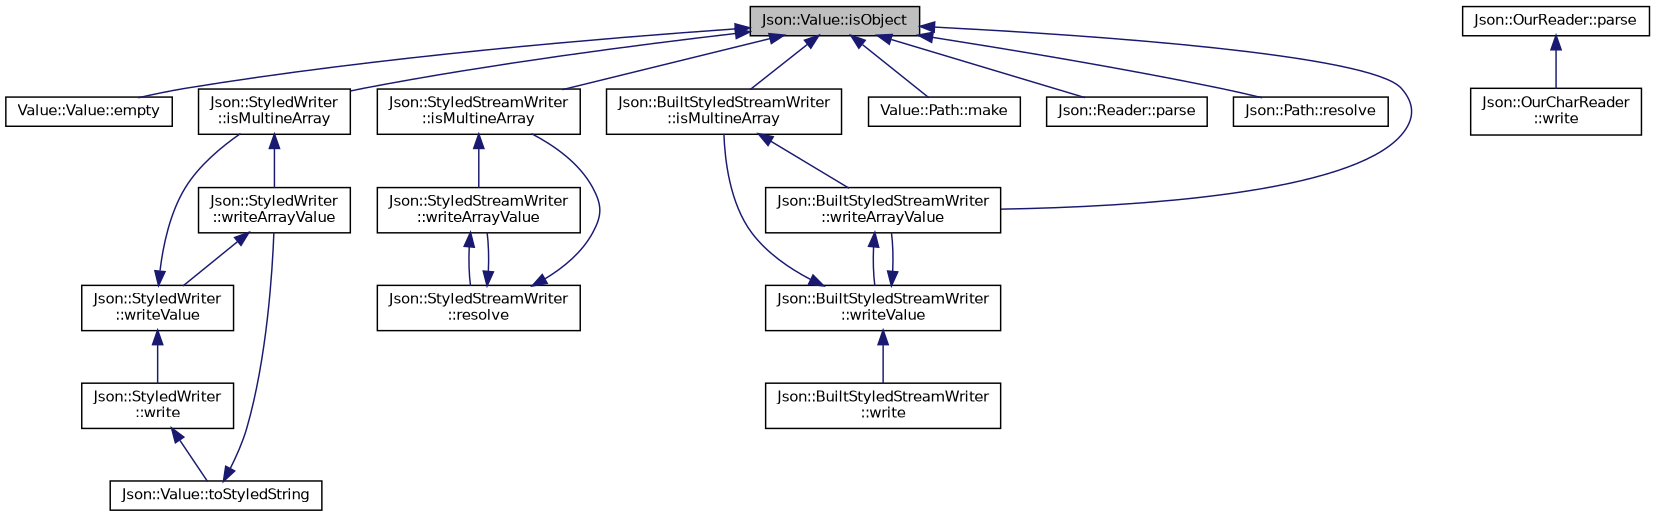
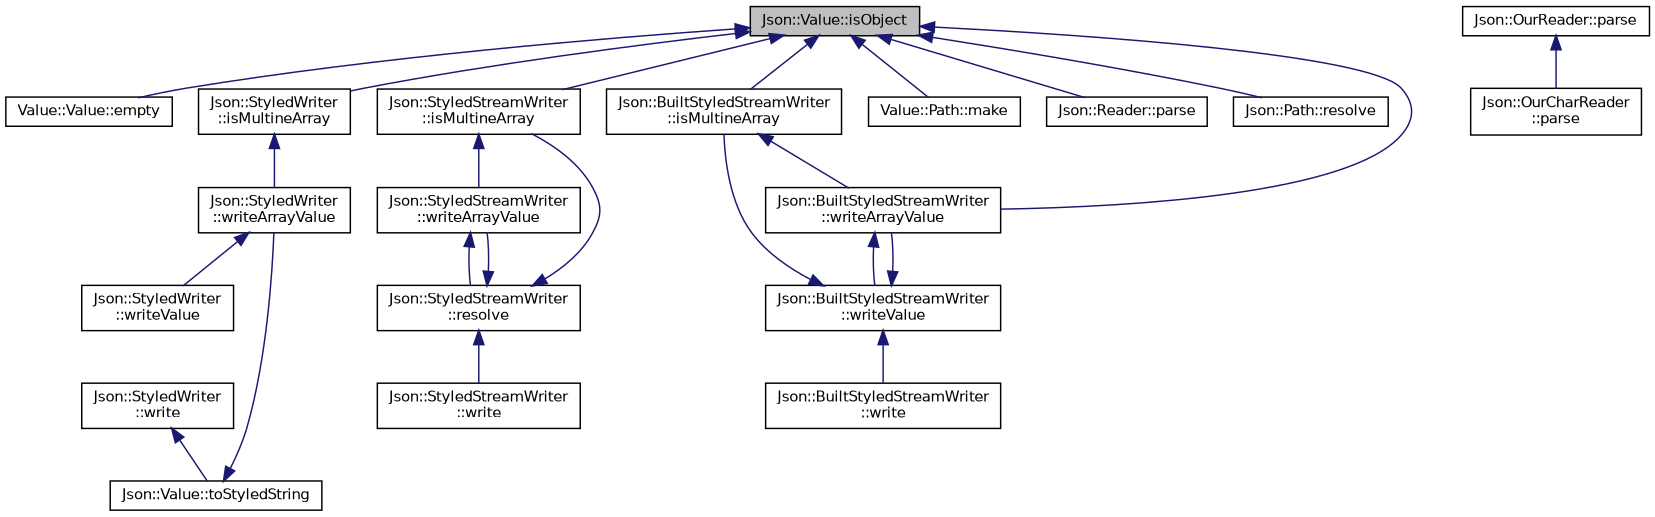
node "Json::OurCharReader ::write": label "Json::OurCharReader ::write" -> "Json::OurCharReader ::parse"
edge "Json::StyledWriter ::isMultineArray" -> "Json::StyledWriter ::writeValue": removed
edge "Json::StyledWriter ::write" -> "Json::StyledWriter ::writeValue": removed
node "Json::StyledStreamWriter ::write": added
